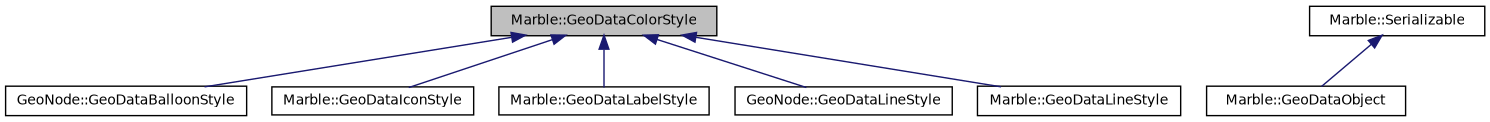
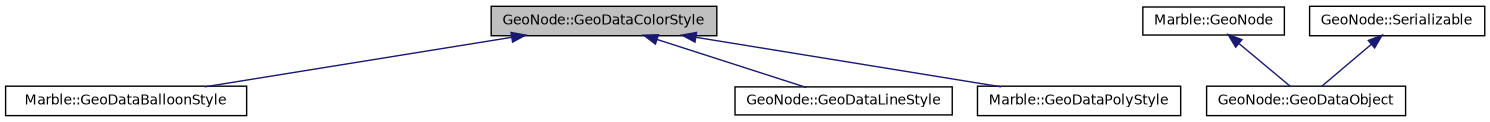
node "Marble::GeoDataColorStyle": label "Marble::GeoDataColorStyle" -> "GeoNode::GeoDataColorStyle"
node "Marble::GeoNode": added
node "Marble::Serializable": label "Marble::Serializable" -> "GeoNode::Serializable"
node "GeoNode::GeoDataBalloonStyle": label "GeoNode::GeoDataBalloonStyle" -> "Marble::GeoDataBalloonStyle"
node "Marble::GeoDataIconStyle": removed
node "Marble::GeoDataLabelStyle": removed
node "Marble::GeoDataLineStyle": label "Marble::GeoDataLineStyle" -> "Marble::GeoDataPolyStyle"
node "Marble::GeoDataObject": label "Marble::GeoDataObject" -> "GeoNode::GeoDataObject"
